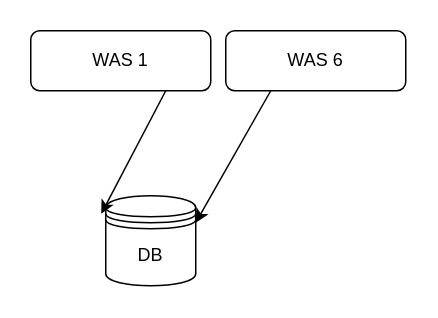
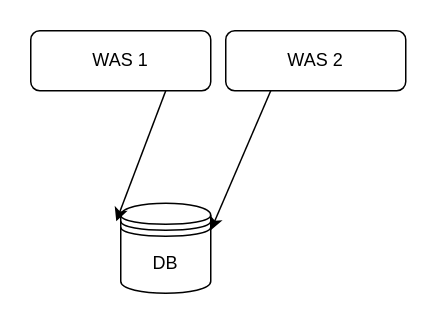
node "WAS 6": label "WAS 6" -> "WAS 2"
node "DB": moved (151, 241) -> (166, 248)
